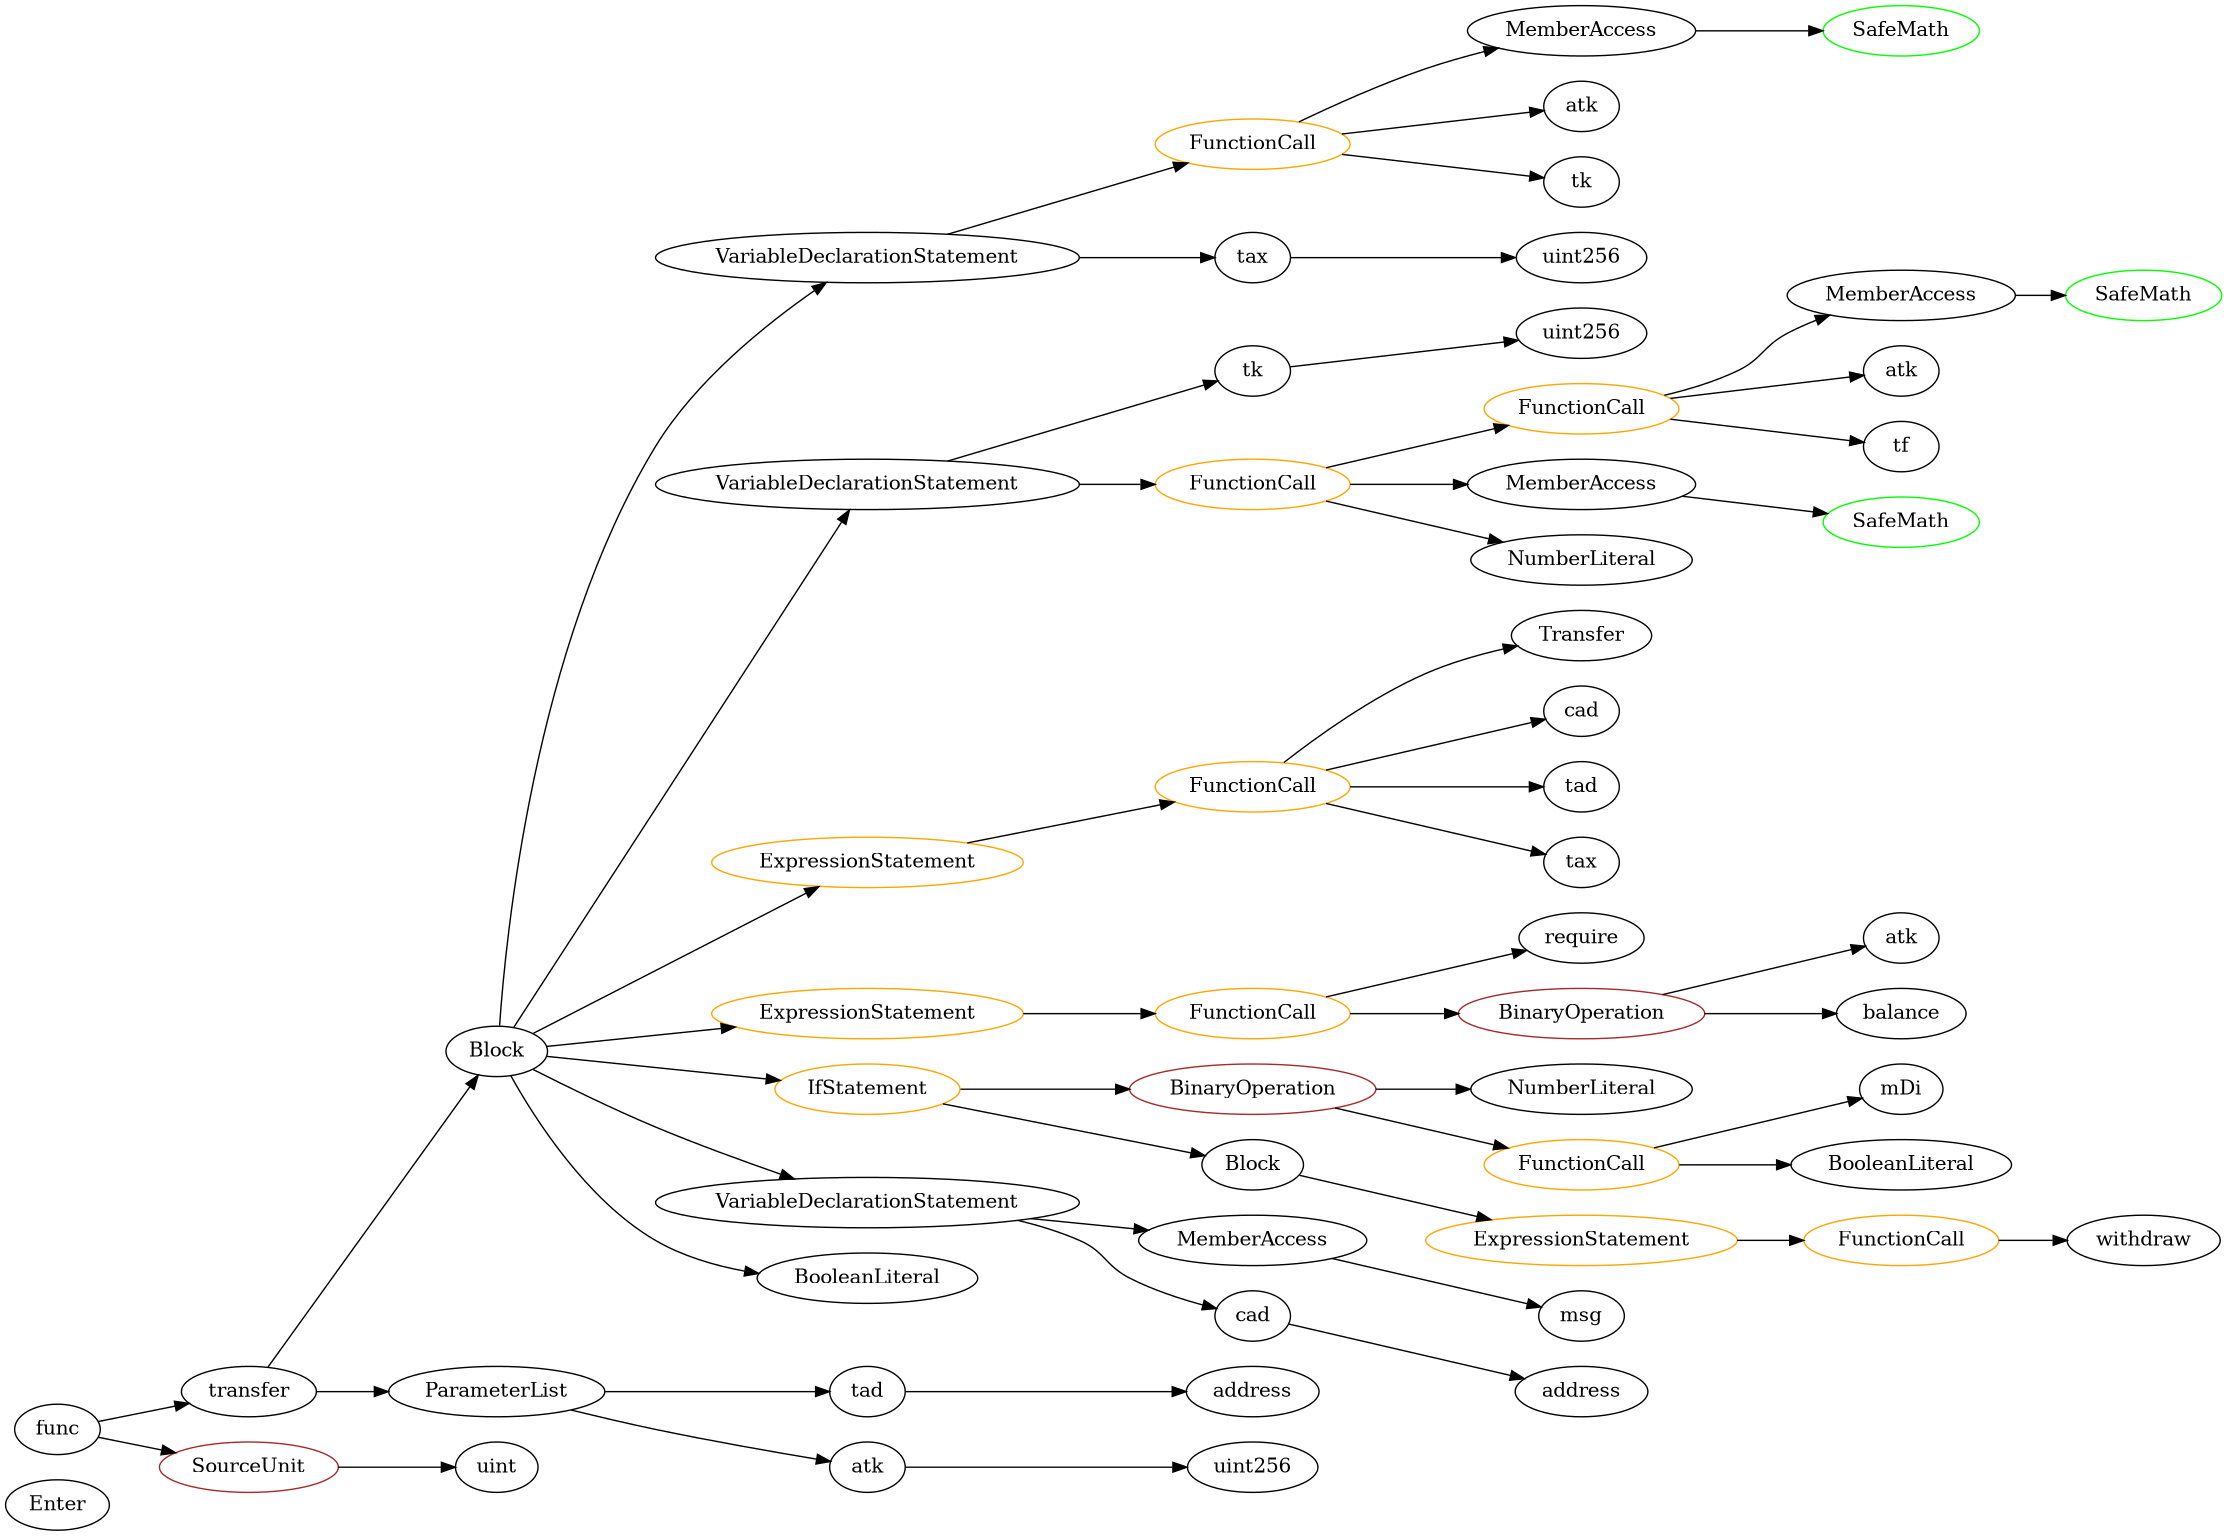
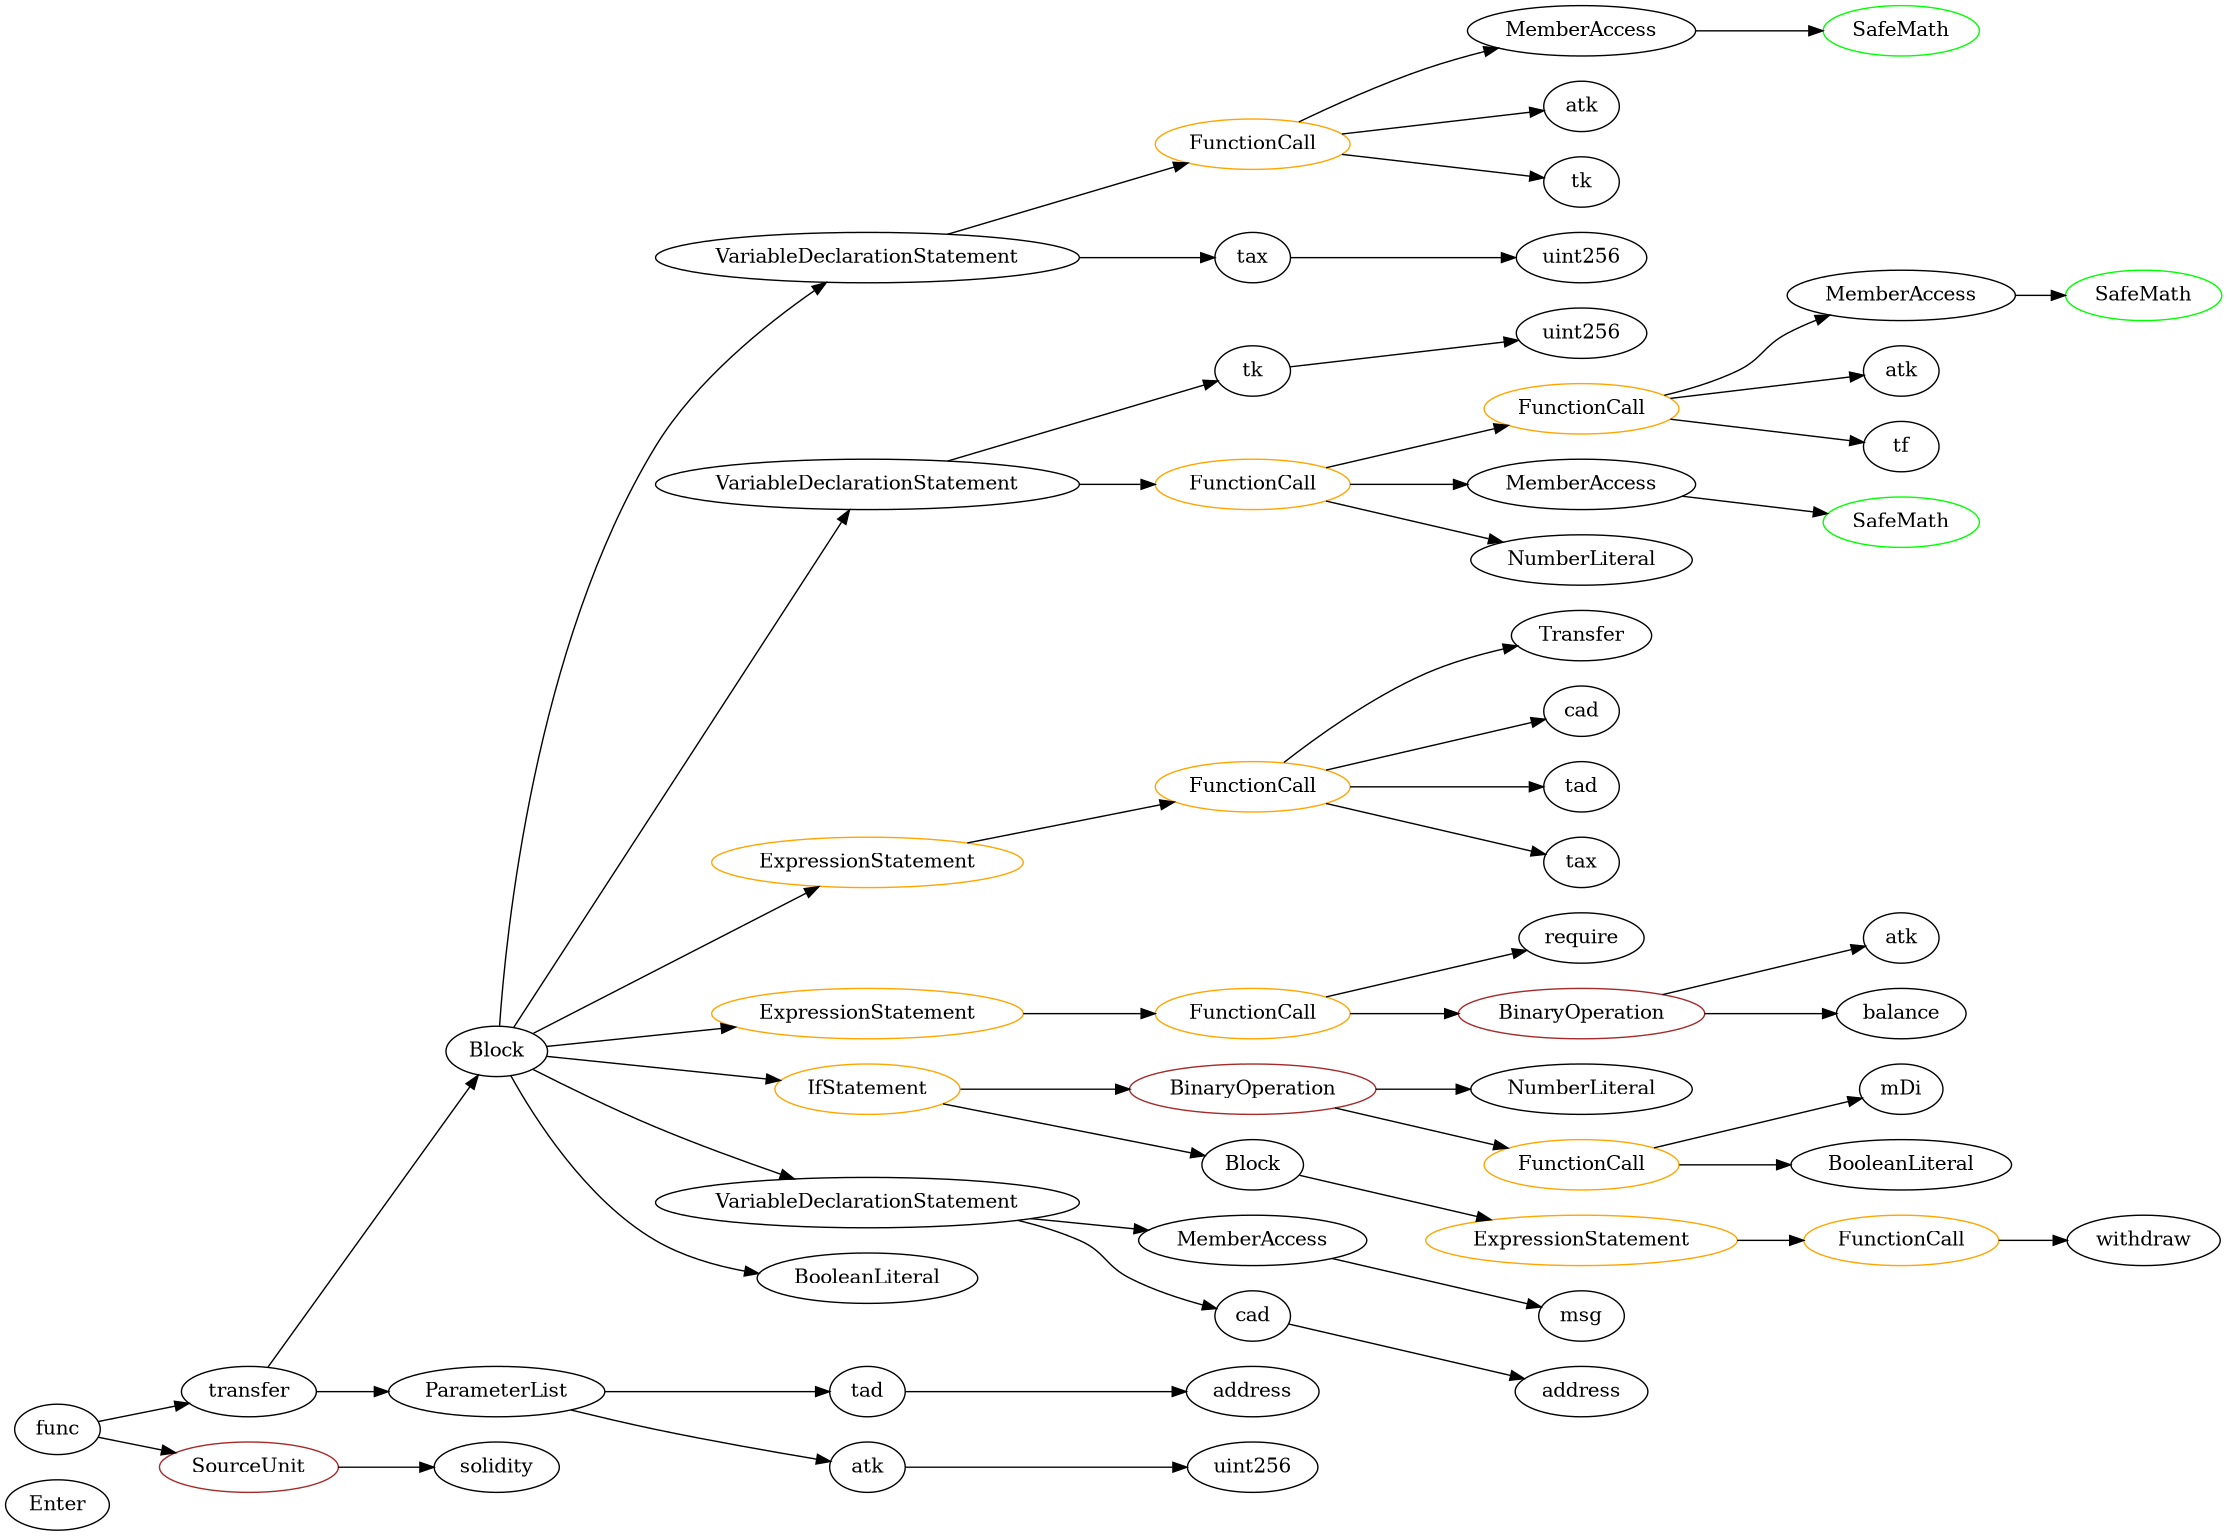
node "uint": label "uint" -> "solidity"
